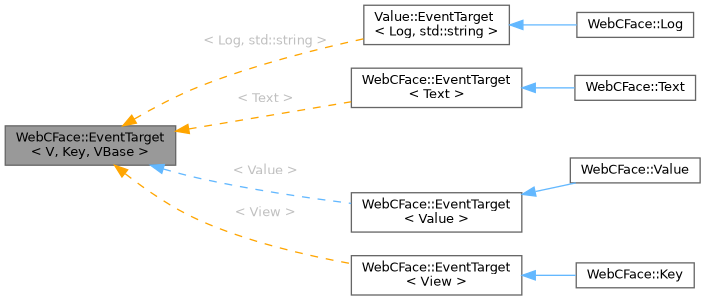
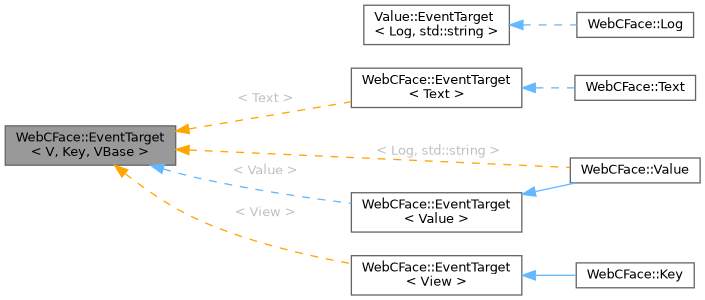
edge "WebCFace::Log" -> "Value::EventTarget < Log, std::string >": style solid -> dashed
edge "Value::EventTarget < Log, std::string >" -> "WebCFace::EventTarget < V, Key, VBase >": now "WebCFace::Value" -> "WebCFace::EventTarget < V, Key, VBase >"
edge "WebCFace::Text" -> "WebCFace::EventTarget < Text >": style solid -> dashed
